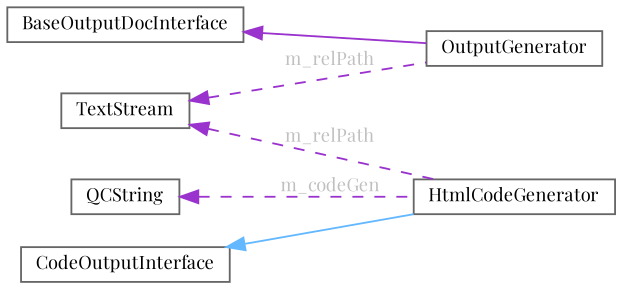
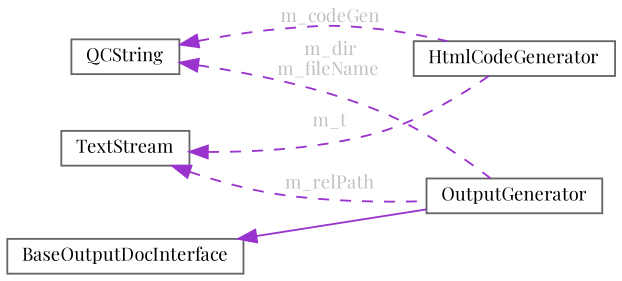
edge "OutputGenerator" -> "QCString": added, label "m_dir m_fileName"
edge "HtmlCodeGenerator" -> "TextStream": label " m_relPath" -> " m_t"
node "CodeOutputInterface": removed
